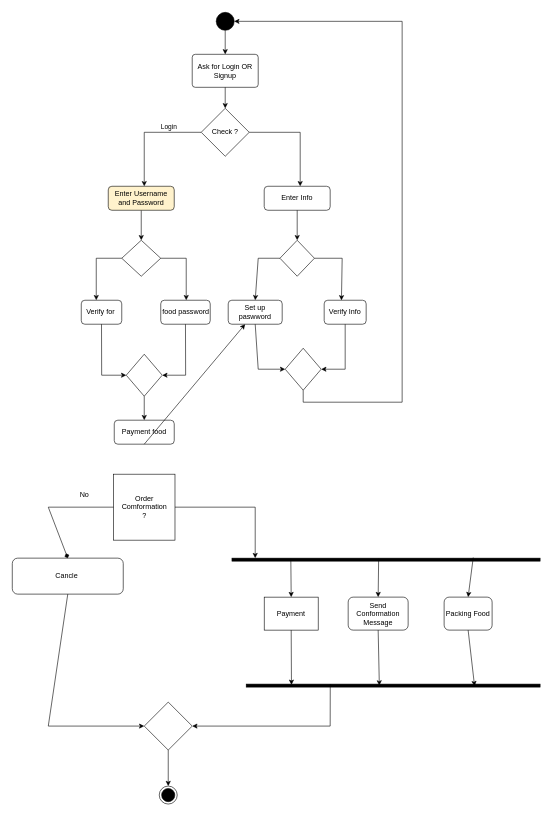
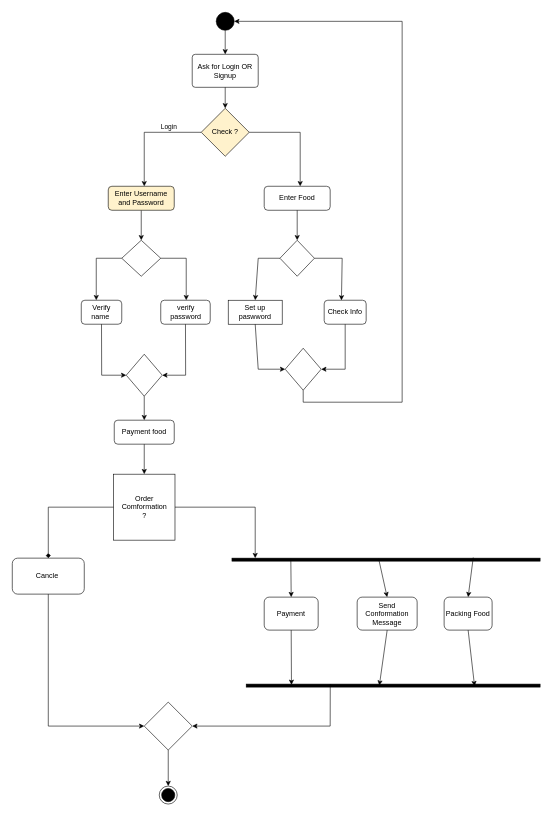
node "Check ?": fillcolor #ffffff -> #fff2cc
node "Enter Info": label "Enter Info" -> "Enter Food"
node "Verify for": label "Verify for" -> "Verify name"
node "food password": label "food password" -> "verify password"
node "Set up paswword": shape rounded rectangle -> rectangle
node "Verify Info": label "Verify Info" -> "Check Info"
edge "Payment food" -> "Set up paswword": now "Payment food" -> "Order Comformation ?"
node "No": removed
node "Cancle": size 111x36 -> 72x36
node "Payment": shape rectangle -> rounded rectangle
node "Send Conformation Message": moved (378, 614) -> (387, 614)
